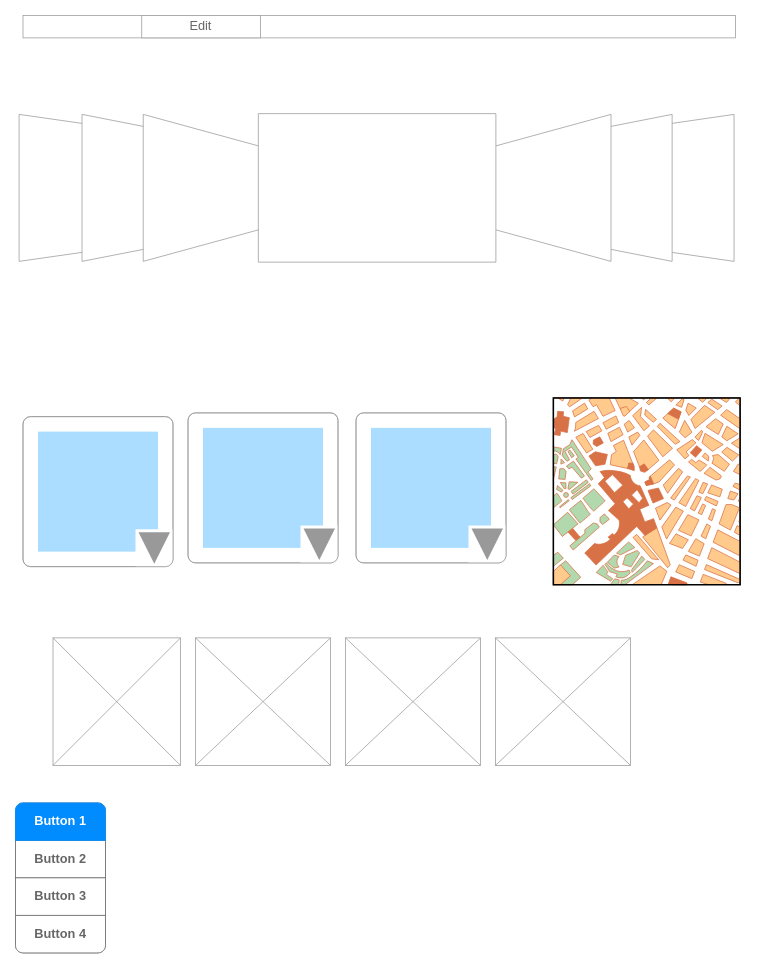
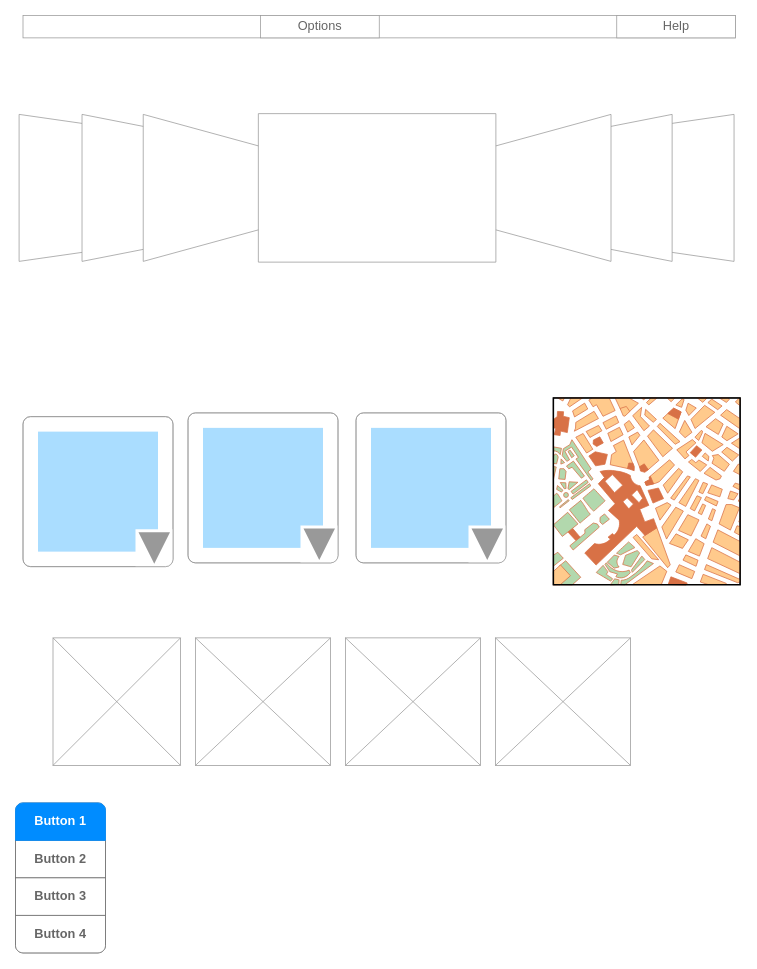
node "Edit": removed
node "Options": added
node "Help": added
